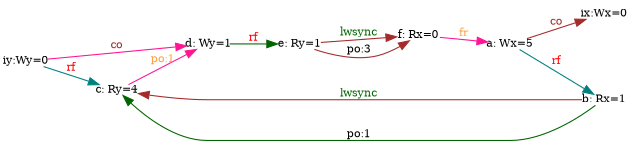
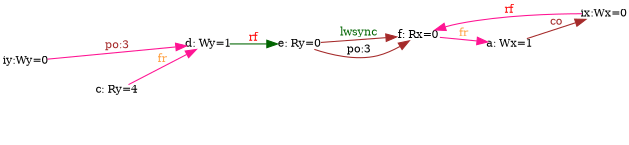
edge "ix:Wx=0" -> "f: Rx=0": added, label "rf"
node "e: Ry=1": label "e: Ry=1" -> "e: Ry=0"
node "a: Wx=5": label "a: Wx=5" -> "a: Wx=1"
edge "iy:Wy=0" -> "d: Wy=1": label "co" -> "po:3"
edge "c: Ry=4" -> "d: Wy=1": label "po:1" -> "fr"
edge "iy:Wy=0" -> "c: Ry=4": removed, label "rf"
node "b: Rx=1": removed
